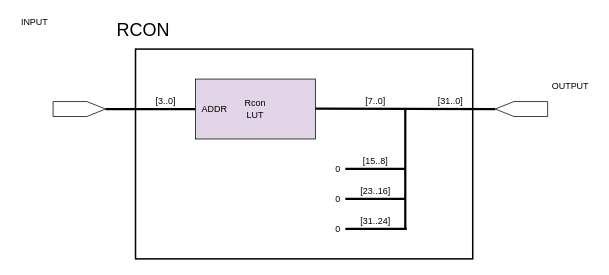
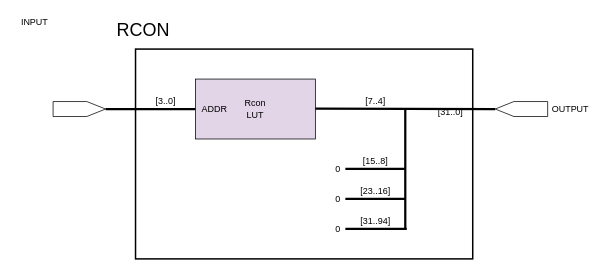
node "OUTPUT": moved (570, 87) -> (570, 109)
node "[7..0]": label "[7..0]" -> "[7..4]"
node "[31..0]": moved (450, 102) -> (450, 113)
node "[31..24]": label "[31..24]" -> "[31..94]"
